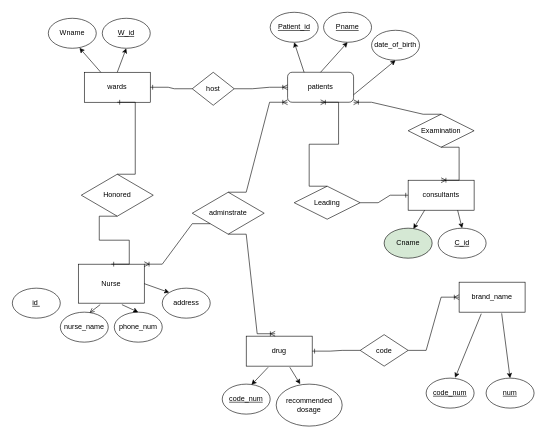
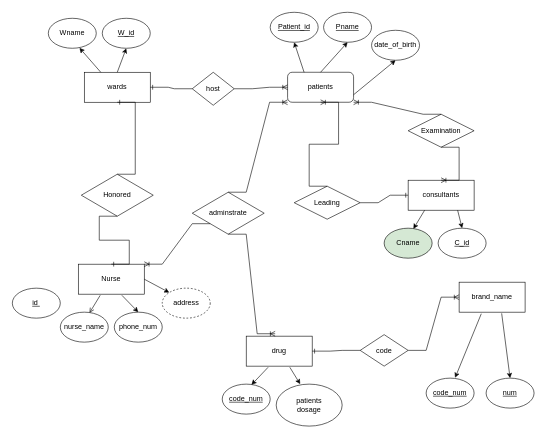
node "Nurse": size 66x39 -> 66x30
node "address": style solid -> dashed
node "recommended dosage": label "recommended dosage" -> "patients dosage"
